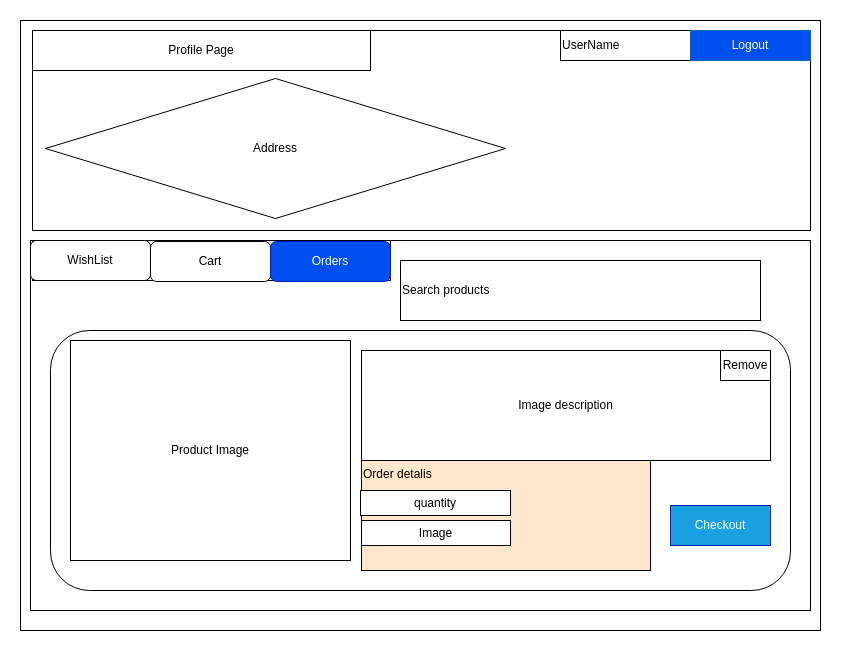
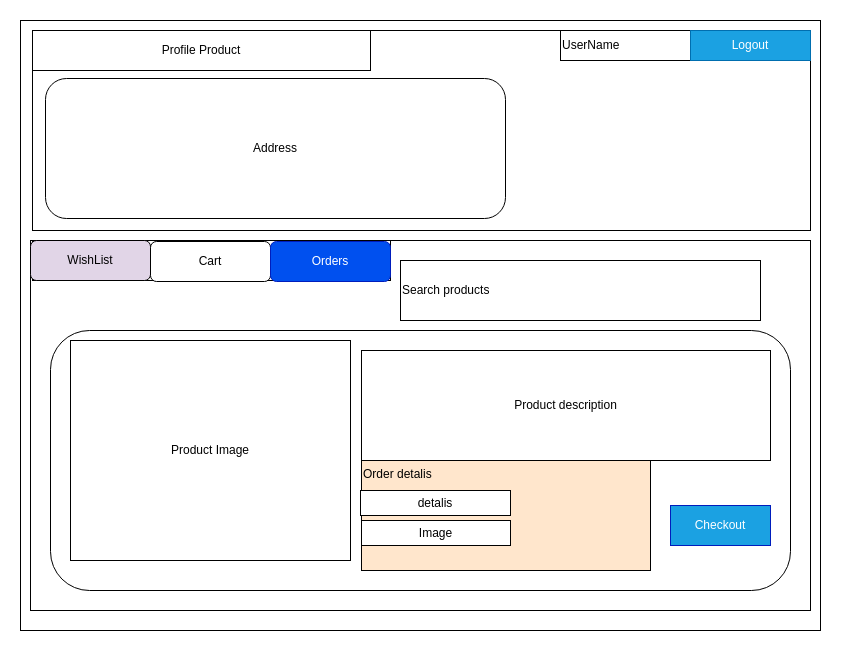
node "Logout": fillcolor #0050ef -> #1ba1e2
node "Profile Page": label "Profile Page" -> "Profile Product"
node "Address": shape diamond -> rounded rectangle
node "WishList": fillcolor #ffffff -> #e1d5e7
node "Remove": removed
node "Image description": label "Image description" -> "Product description"
node "quantity": label "quantity" -> "detalis"
